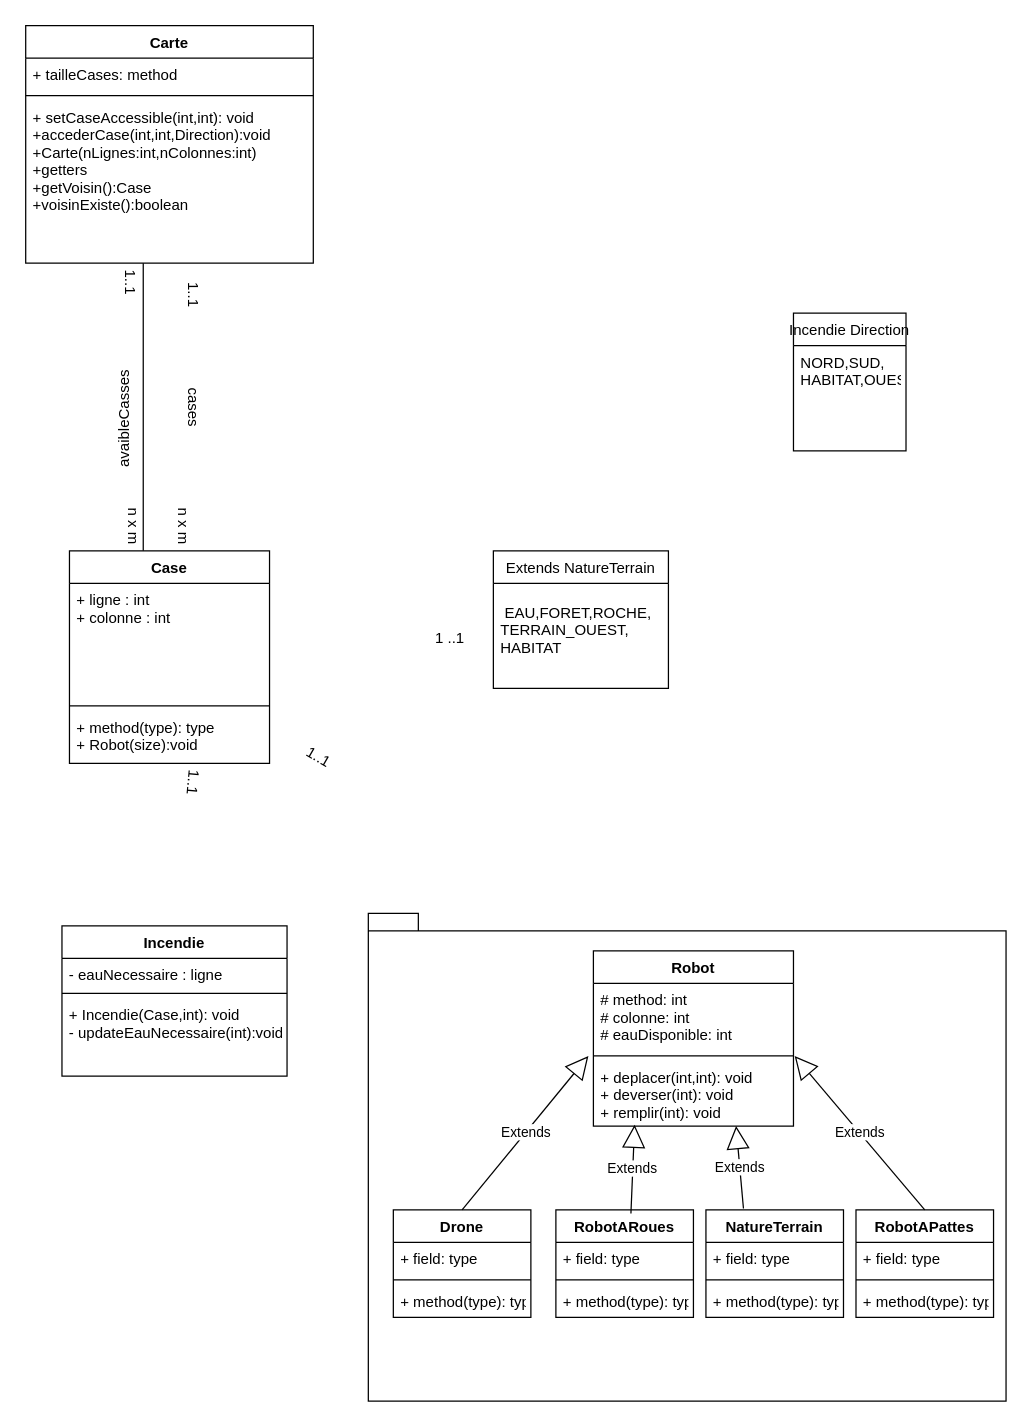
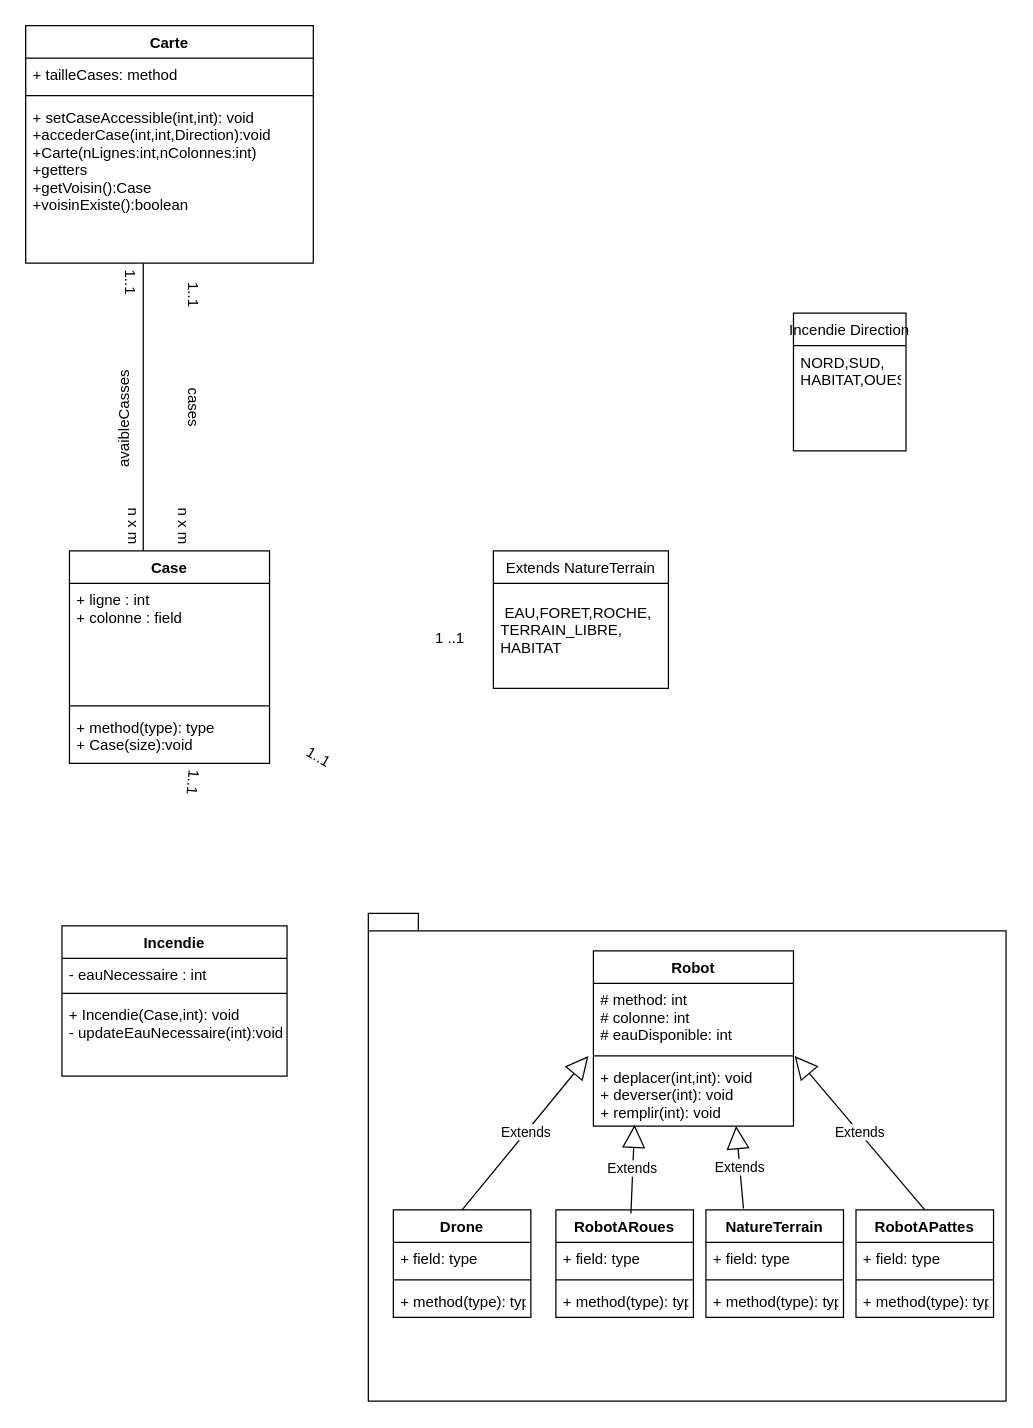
node "+ ligne : int + colonne : int": label "+ ligne : int + colonne : int" -> "+ ligne : int + colonne : field"
node "EAU,FORET,ROCHE, TERRAIN_OUEST, HABITAT": label "EAU,FORET,ROCHE, TERRAIN_OUEST, HABITAT" -> "EAU,FORET,ROCHE, TERRAIN_LIBRE, HABITAT"
node "+ method(type): type + Robot(size):void": label "+ method(type): type + Robot(size):void" -> "+ method(type): type + Case(size):void"
node "- eauNecessaire : ligne": label "- eauNecessaire : ligne" -> "- eauNecessaire : int"
